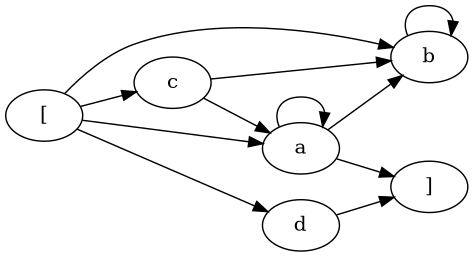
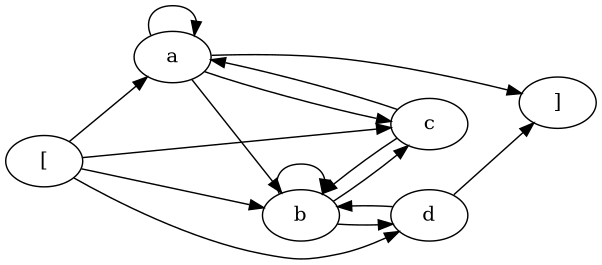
edge "a" -> "c": added
edge "b" -> "c": added
edge "d" -> "b": added
edge "b" -> "d": added
